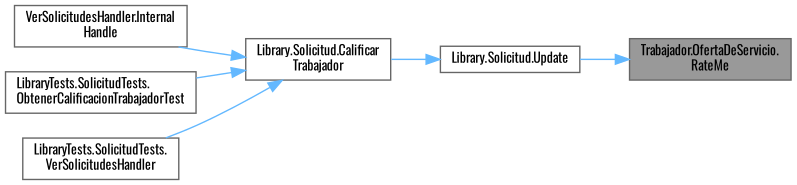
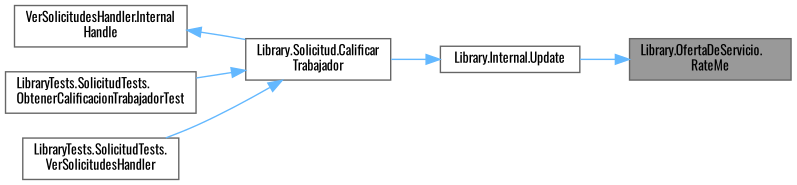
edge "VerSolicitudesHandler.Internal Handle" -> "Library.Solicitud.Calificar Trabajador": reversed
node "Library.Solicitud.Update": label "Library.Solicitud.Update" -> "Library.Internal.Update"
node "Trabajador.OfertaDeServicio. RateMe": label "Trabajador.OfertaDeServicio. RateMe" -> "Library.OfertaDeServicio. RateMe"
